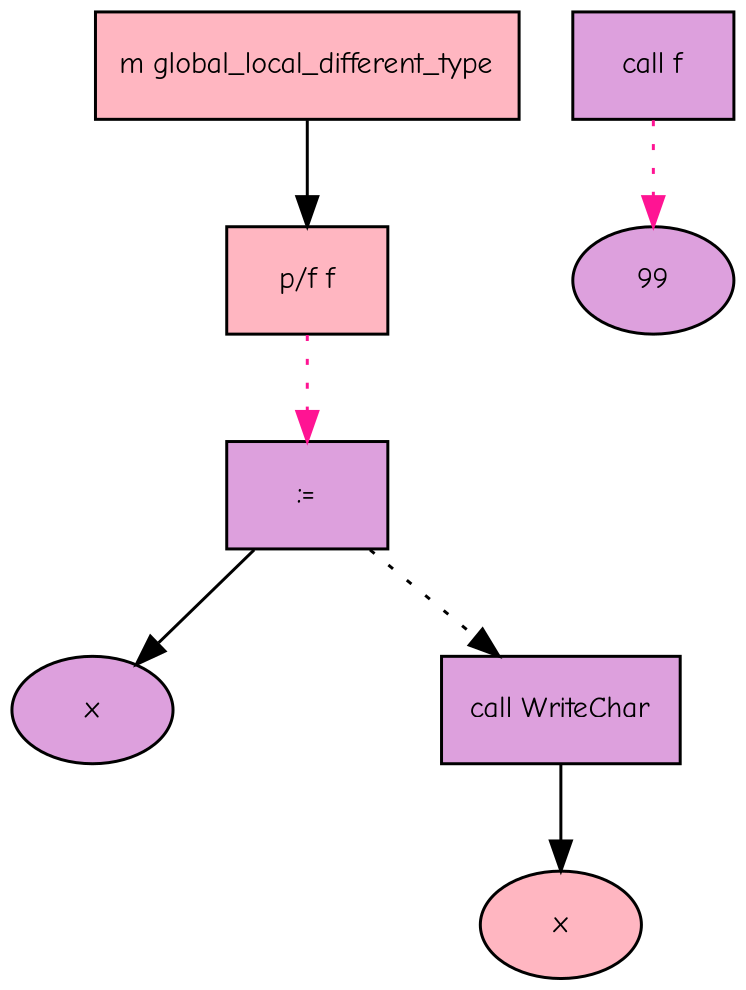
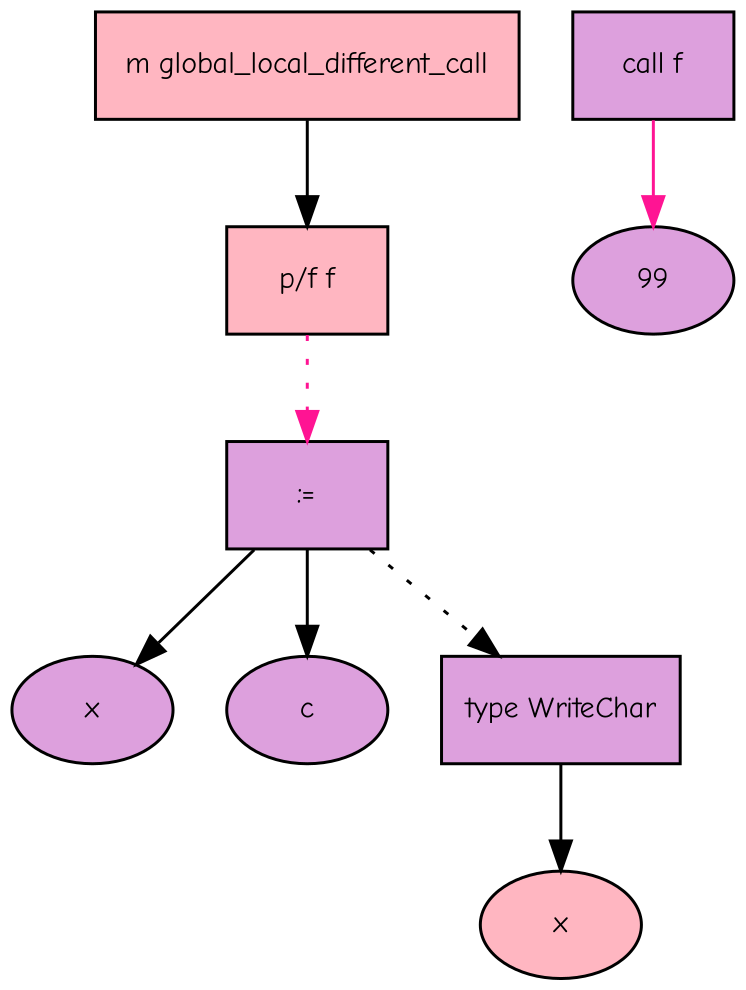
node "m global_local_different_type": label "m global_local_different_type" -> "m global_local_different_call"
edge "call f" -> "99": style dotted -> solid
node "c": added
node "call WriteChar": label "call WriteChar" -> "type WriteChar"
